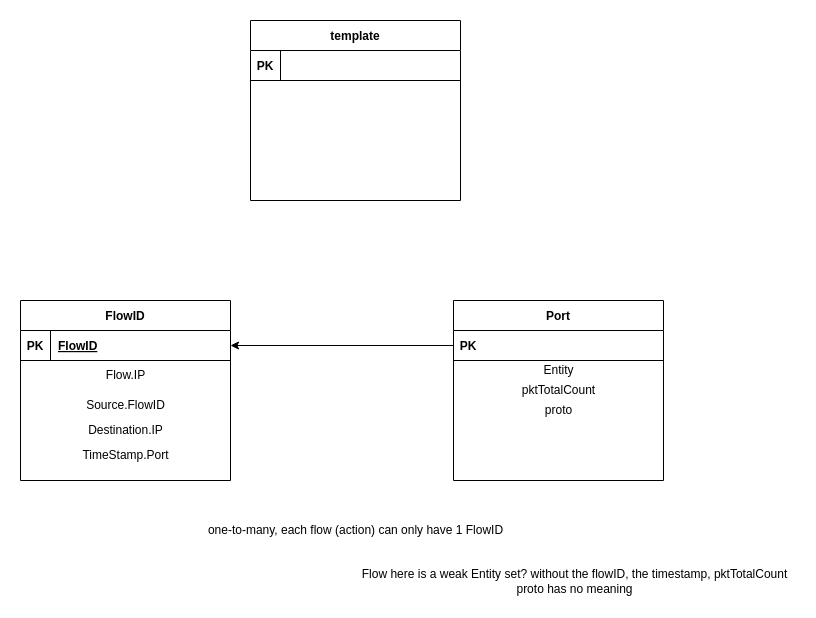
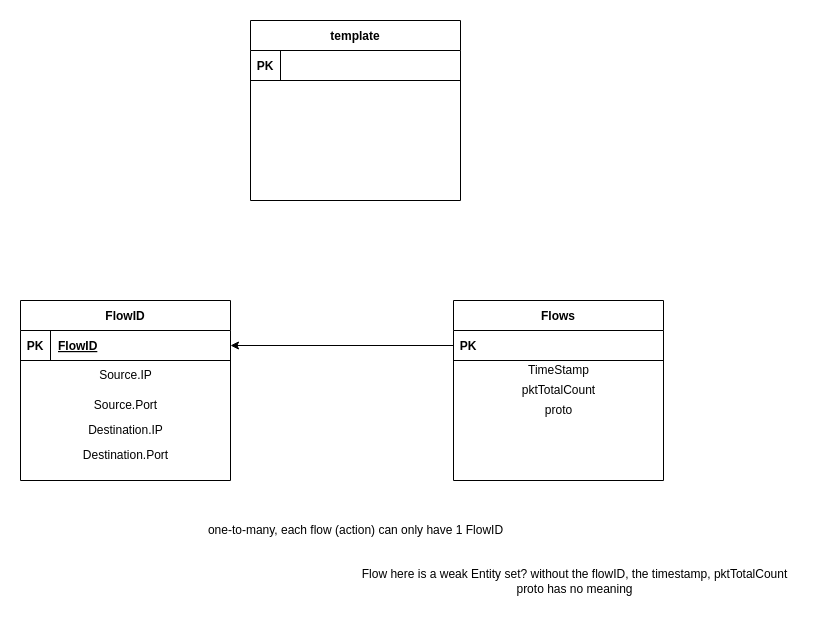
node "Port": label "Port" -> "Flows"
node "Entity": label "Entity" -> "TimeStamp"
node "Flow.IP": label "Flow.IP" -> "Source.IP"
node "Source.FlowID": label "Source.FlowID" -> "Source.Port"
node "TimeStamp.Port": label "TimeStamp.Port" -> "Destination.Port"
